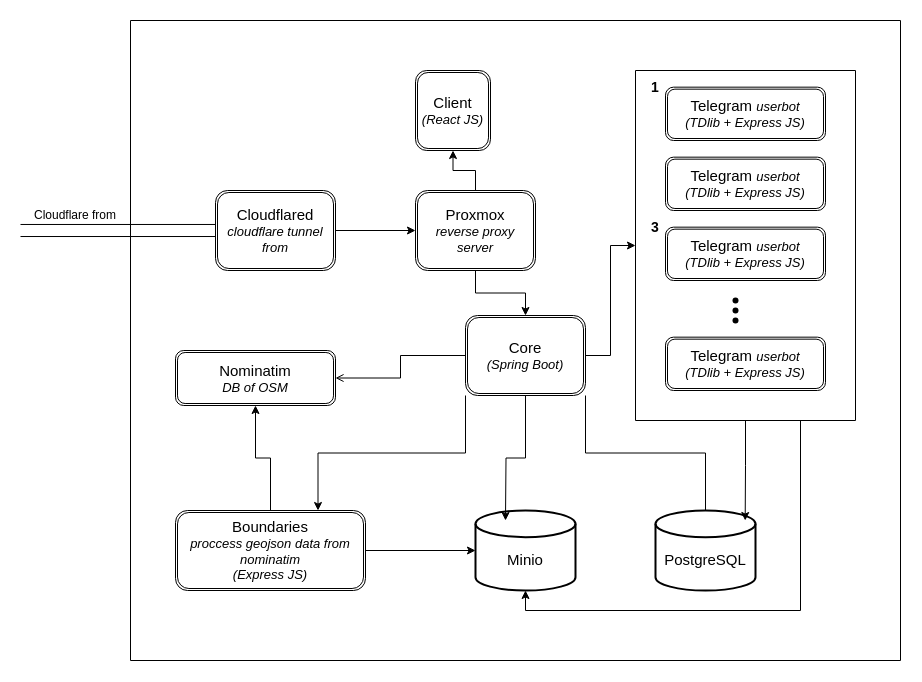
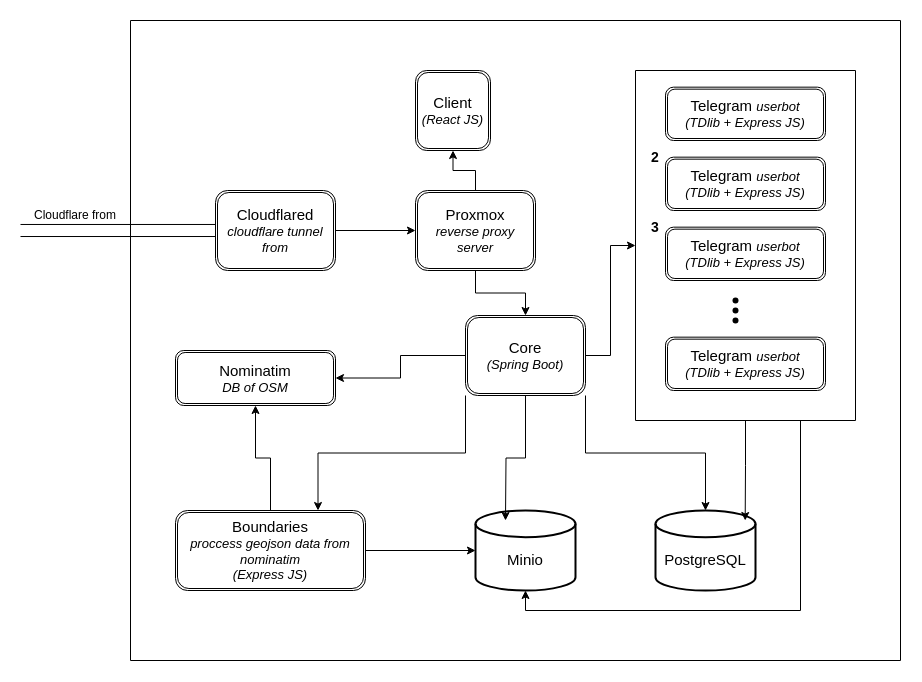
node "1": removed
node "2": added
edge "Core (Spring Boot)" -> "Nominatim DB of OSM": arrowhead open -> classic
edge "Core (Spring Boot)" -- "PostgreSQL": arrowhead none -> classic
